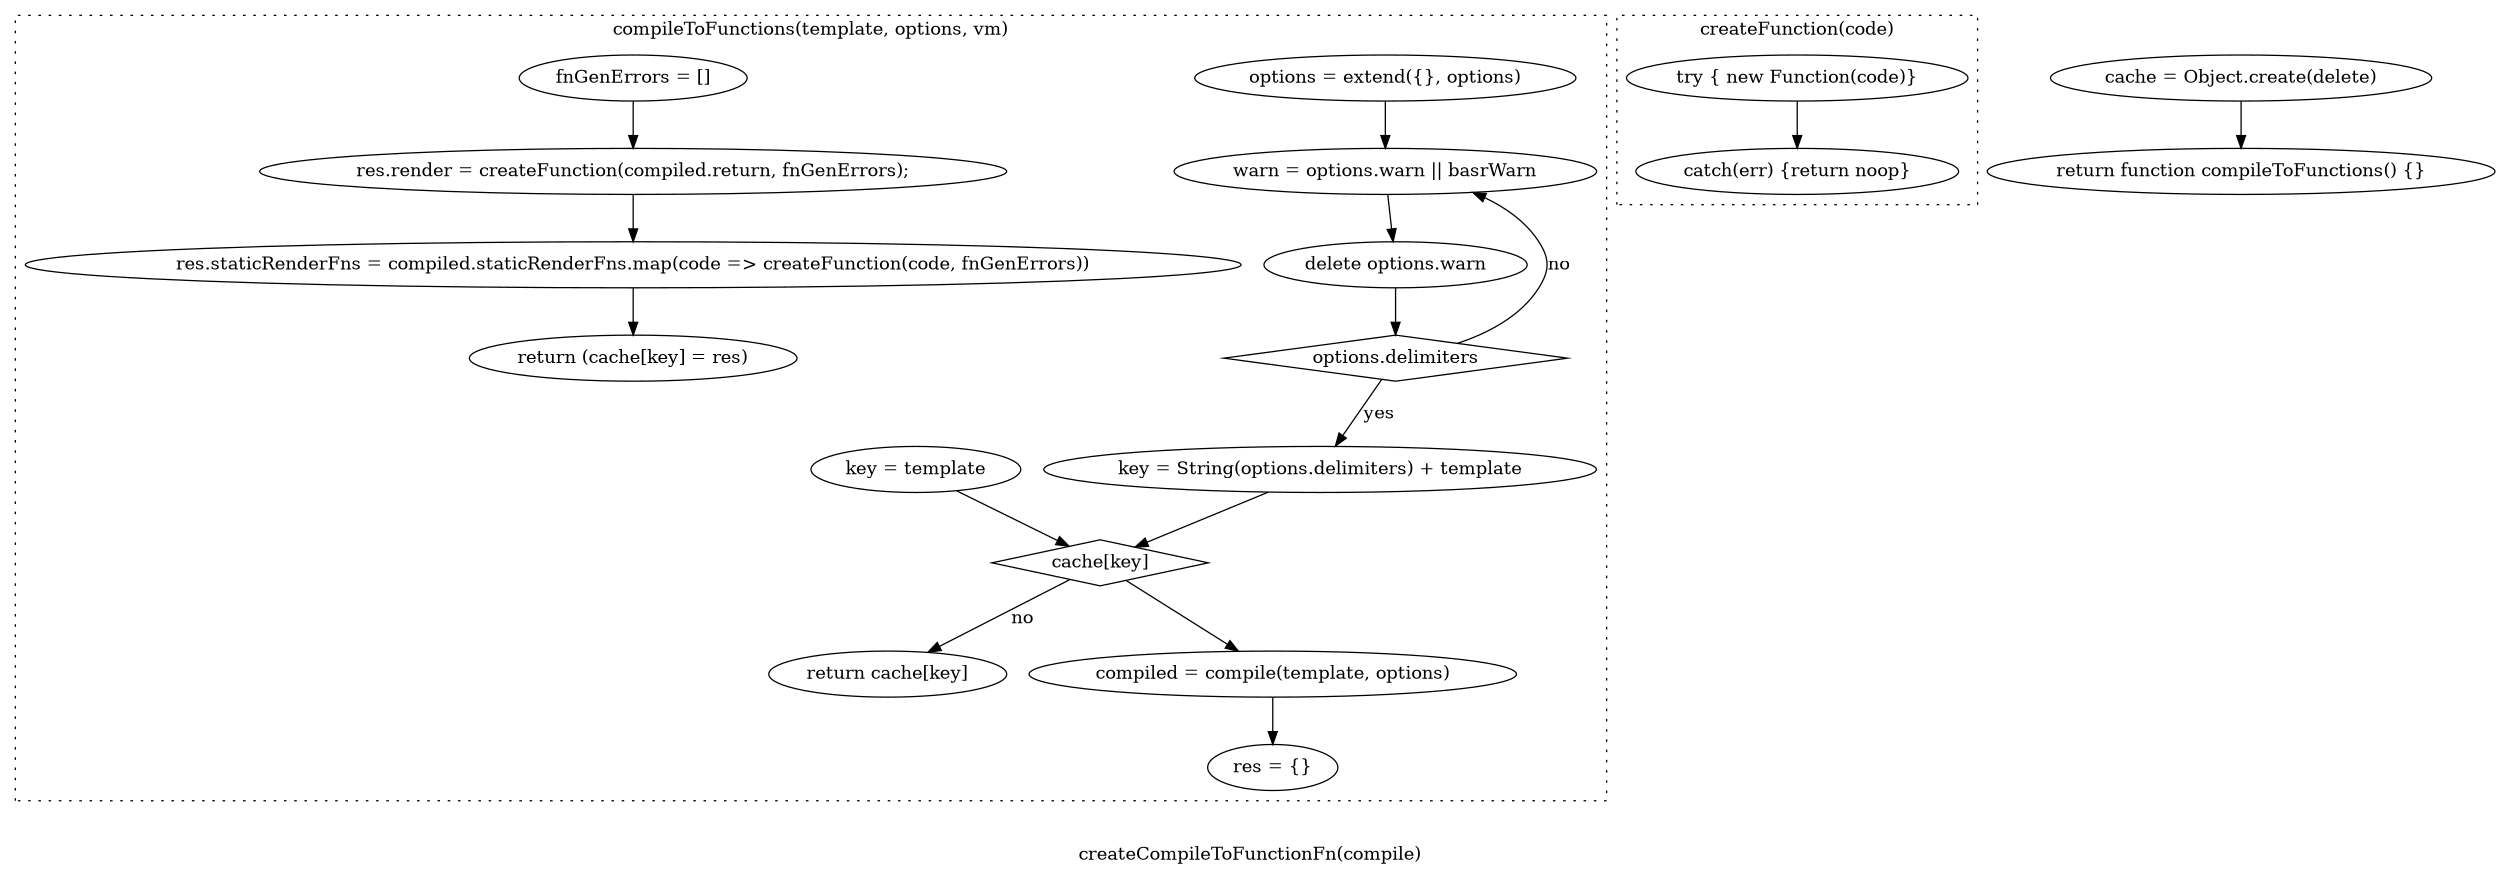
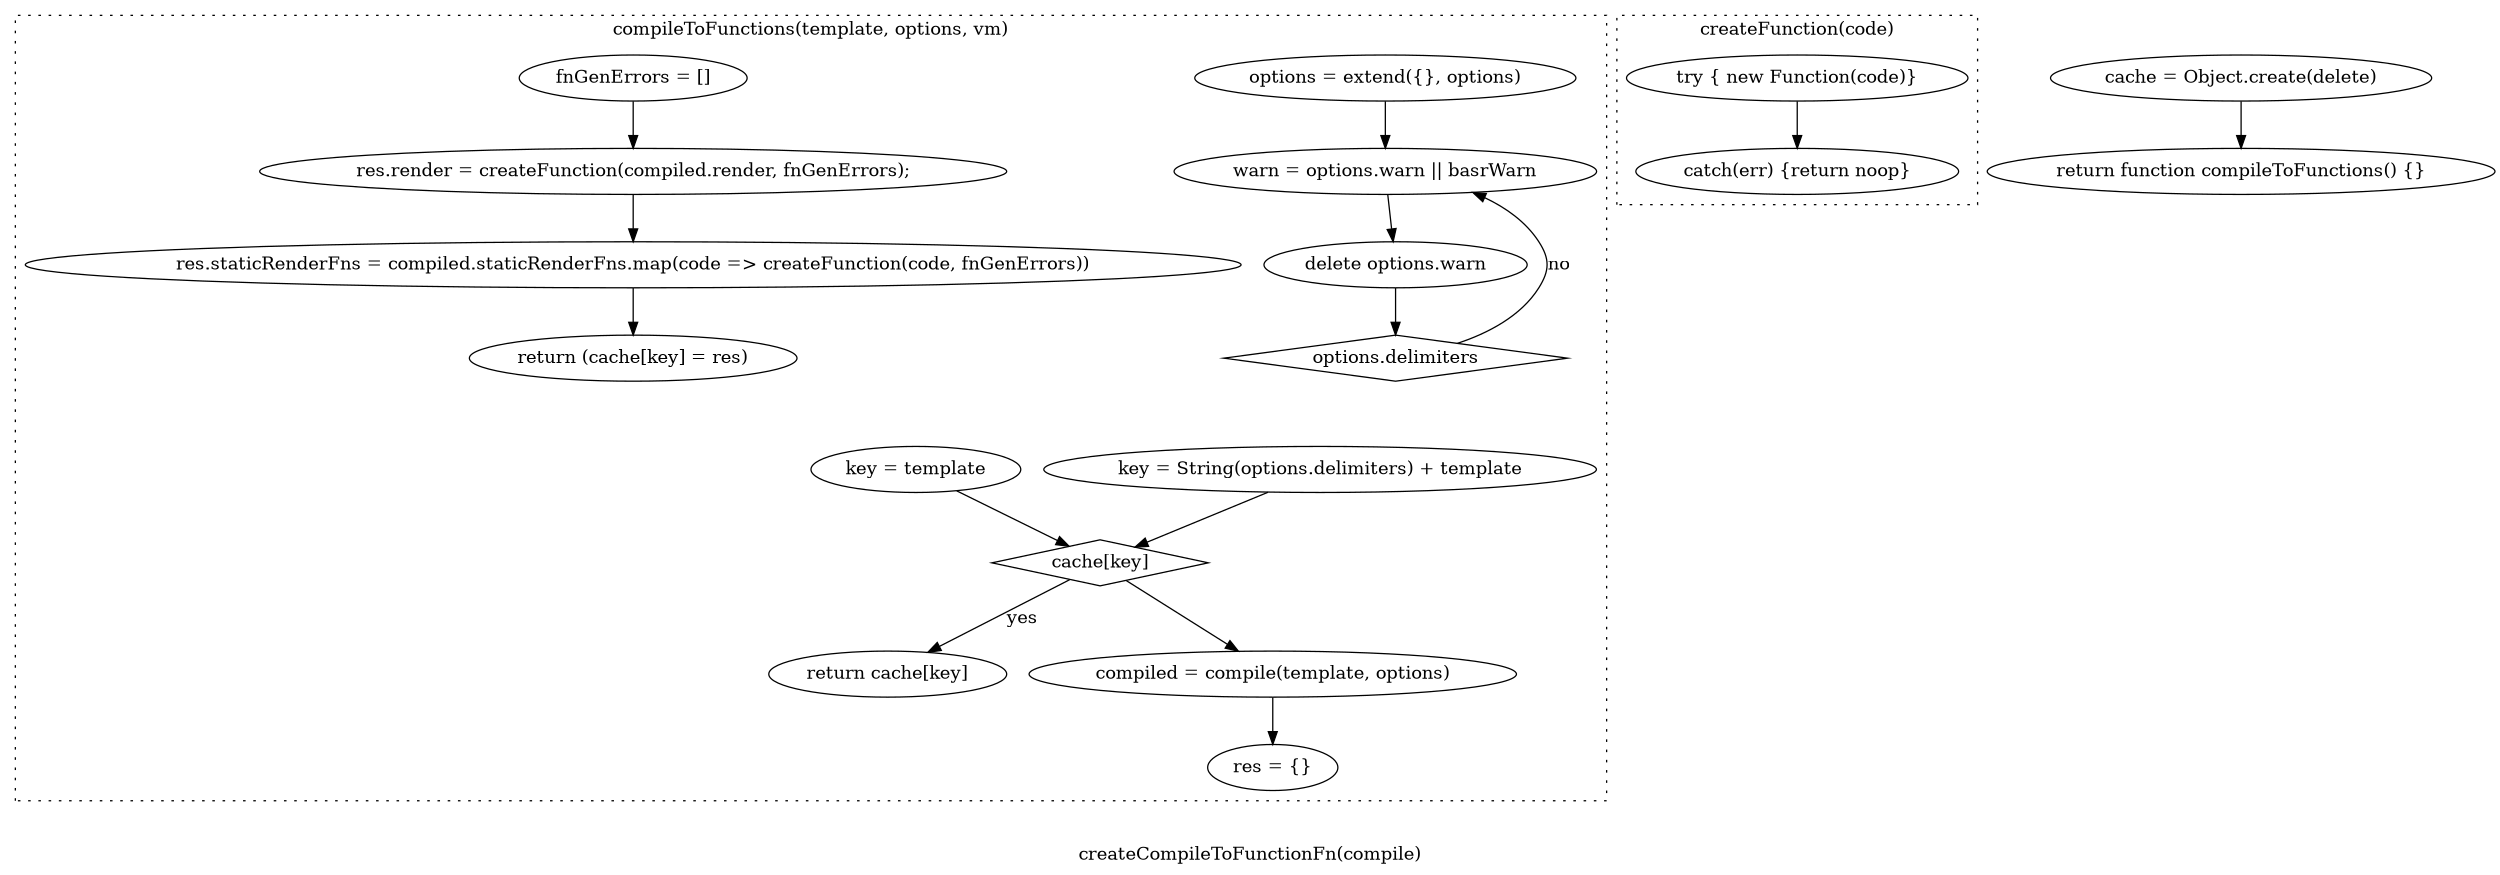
node "res.render = createFunction(compiled.return, fnGenErrors);": label "res.render = createFunction(compiled.return, fnGenErrors);" -> "res.render = createFunction(compiled.render, fnGenErrors);"
edge "options.delimiters" -> "key = String(options.delimiters) + template": removed, label "yes"
edge "cache[key]" -> "return cache[key]": label "no" -> "yes"
